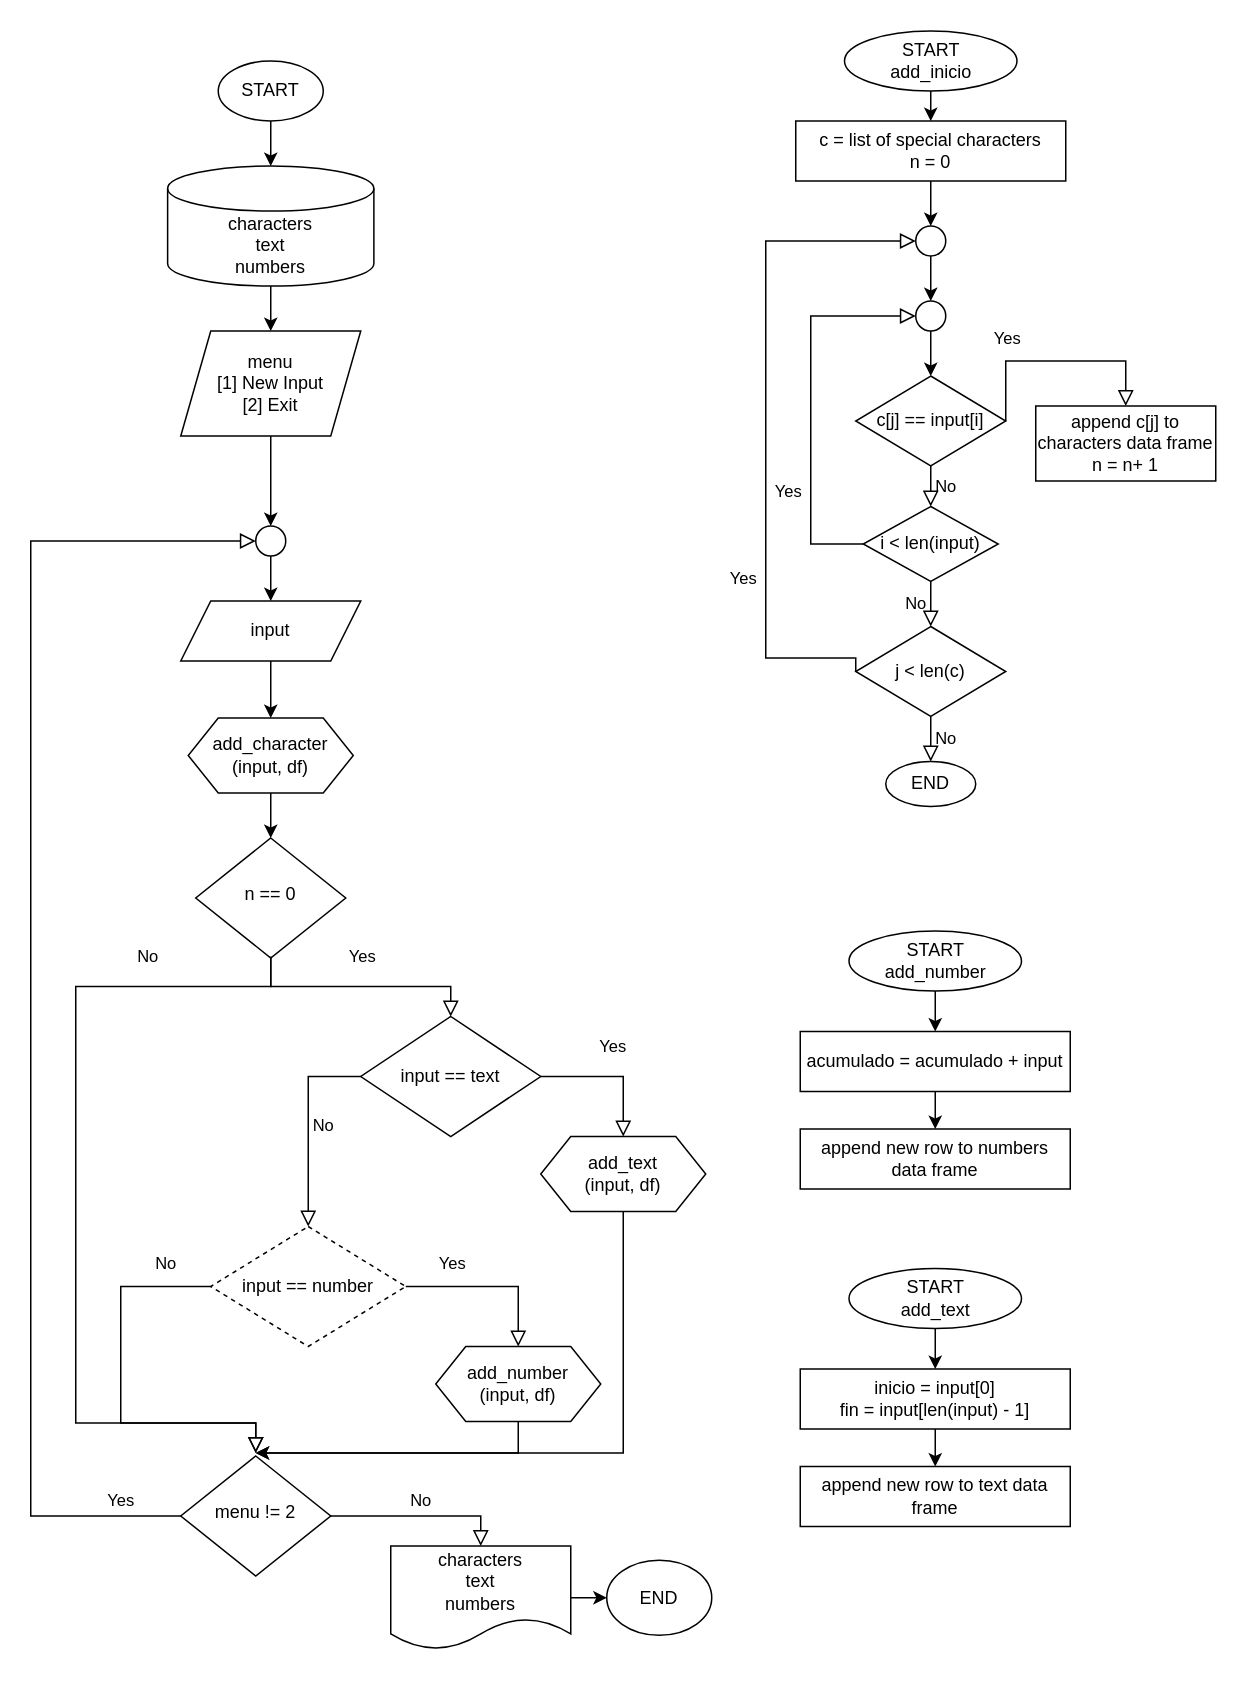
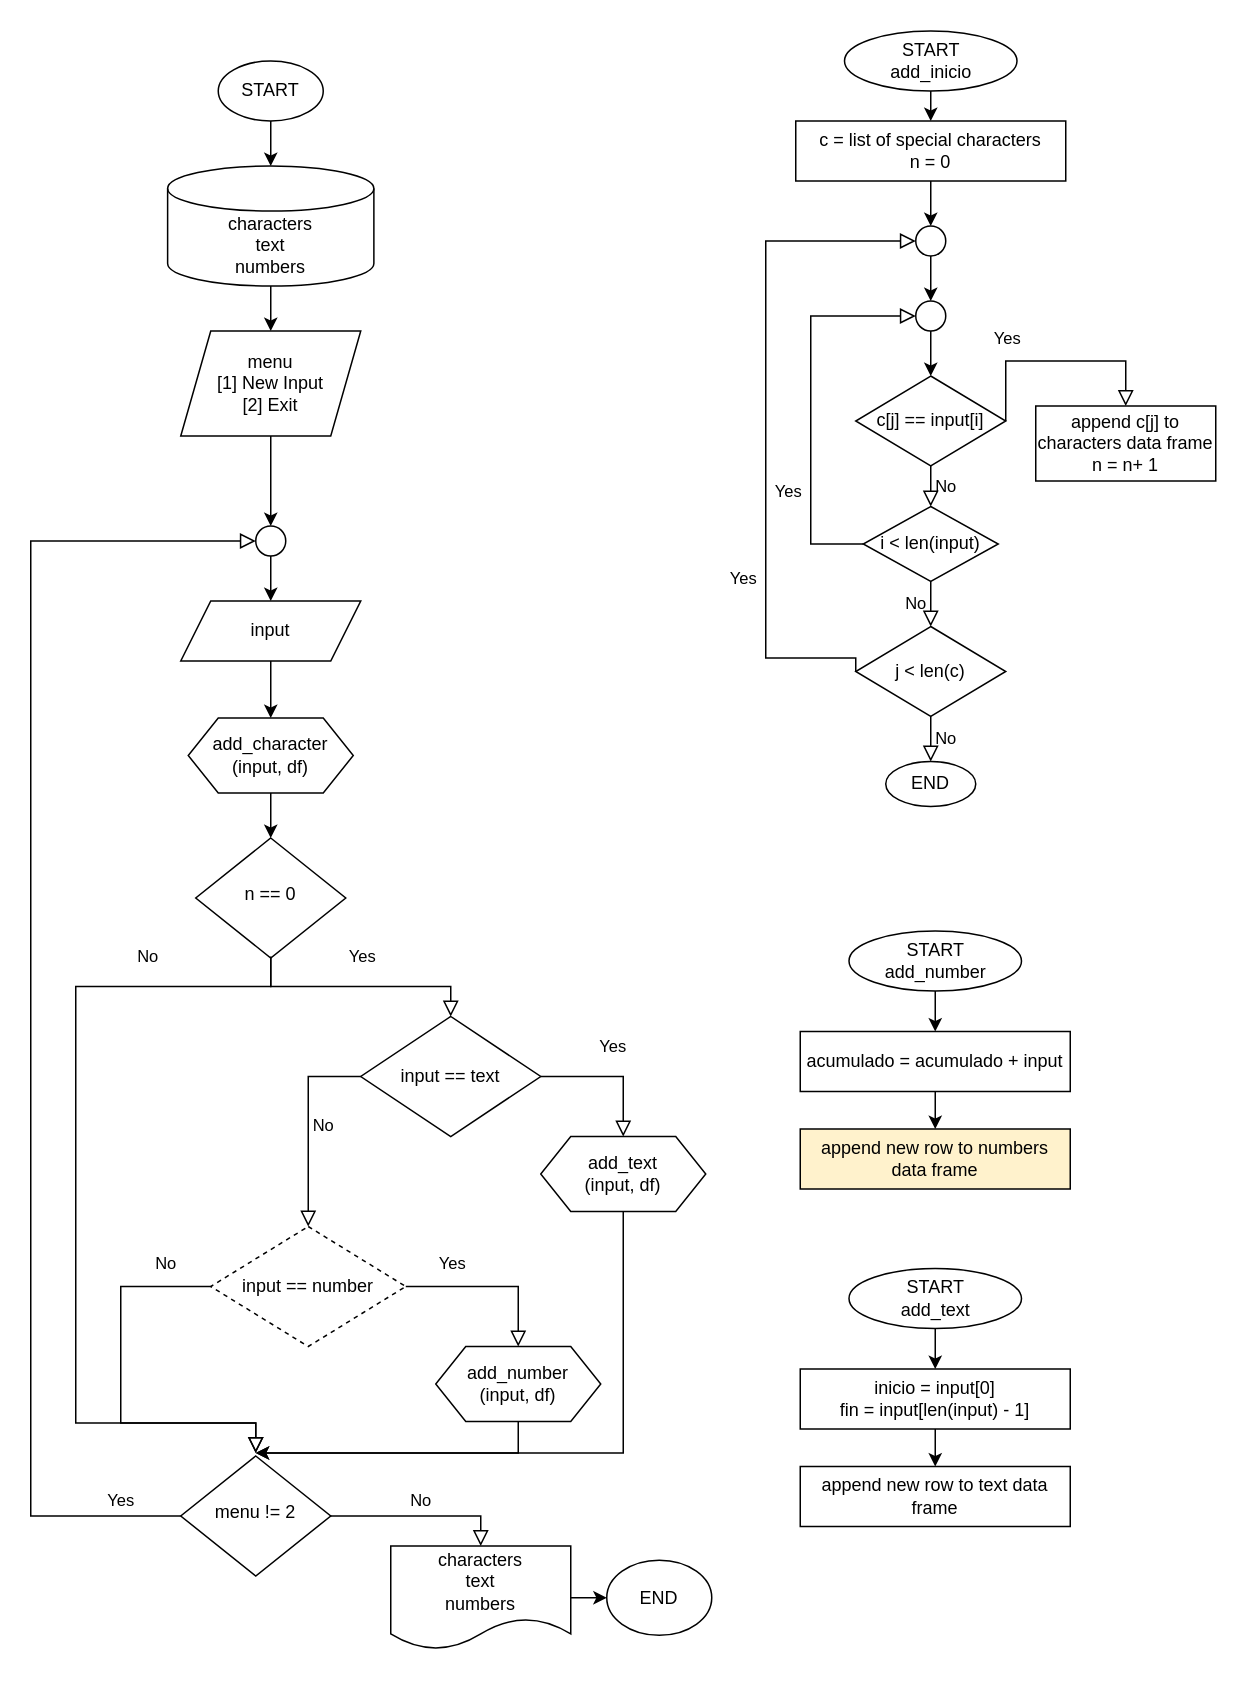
node "append new row to numbers data frame": fillcolor #ffffff -> #fff2cc
